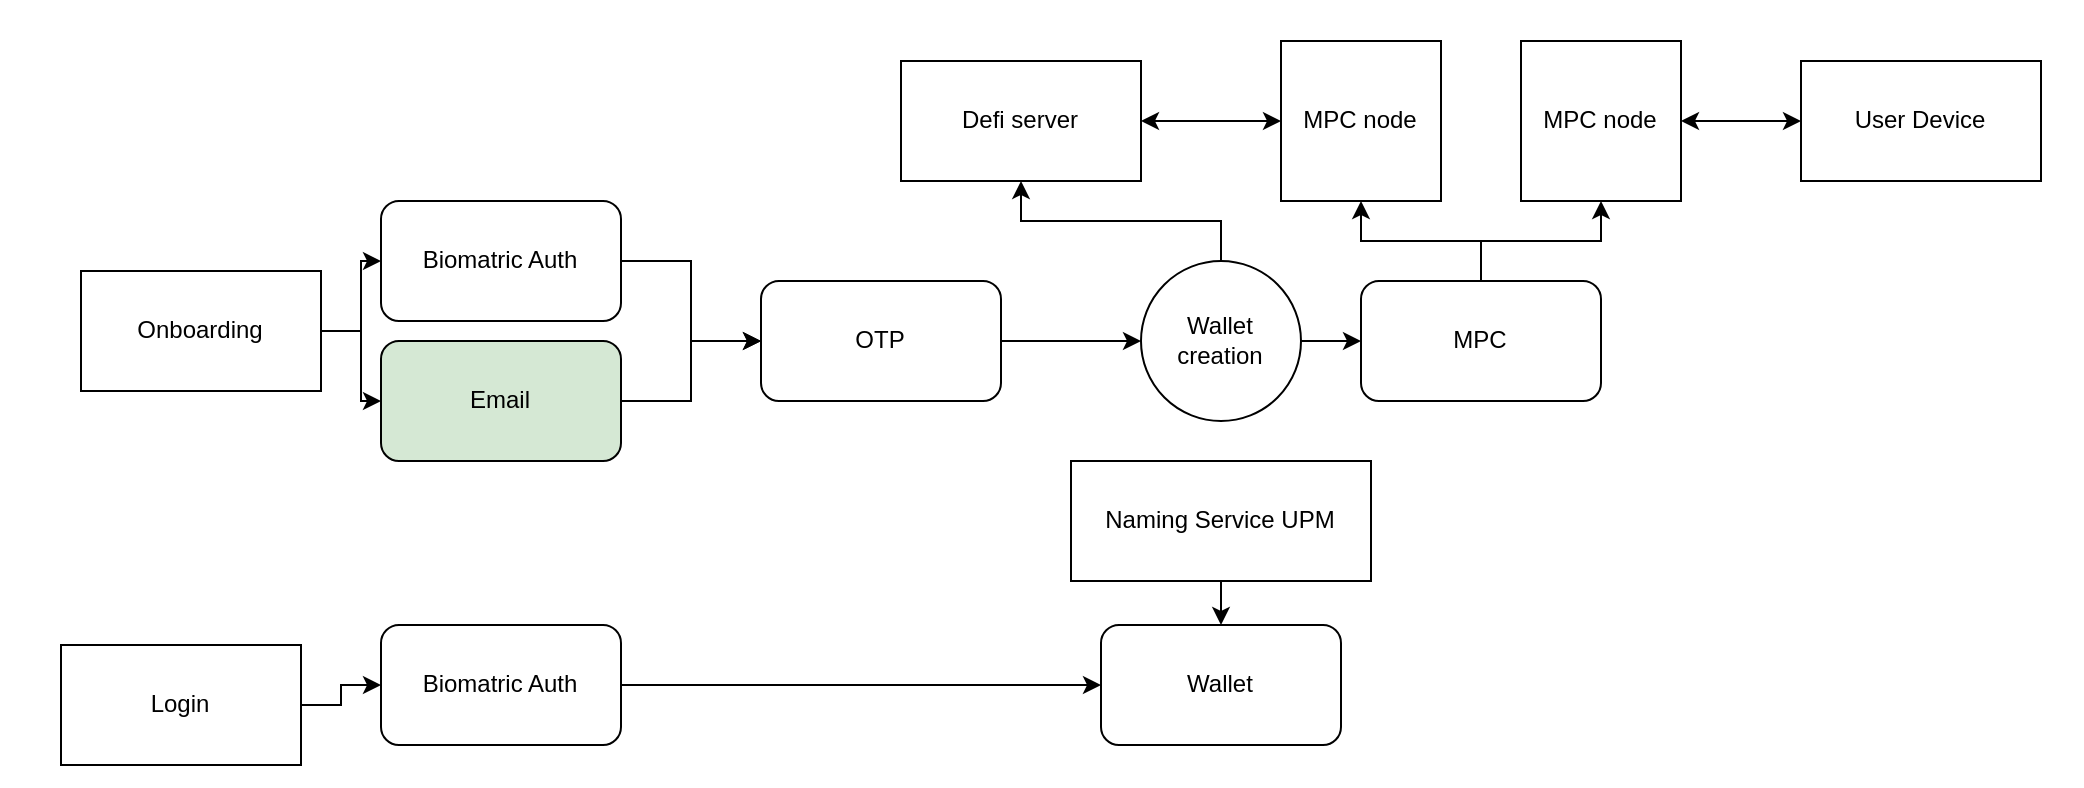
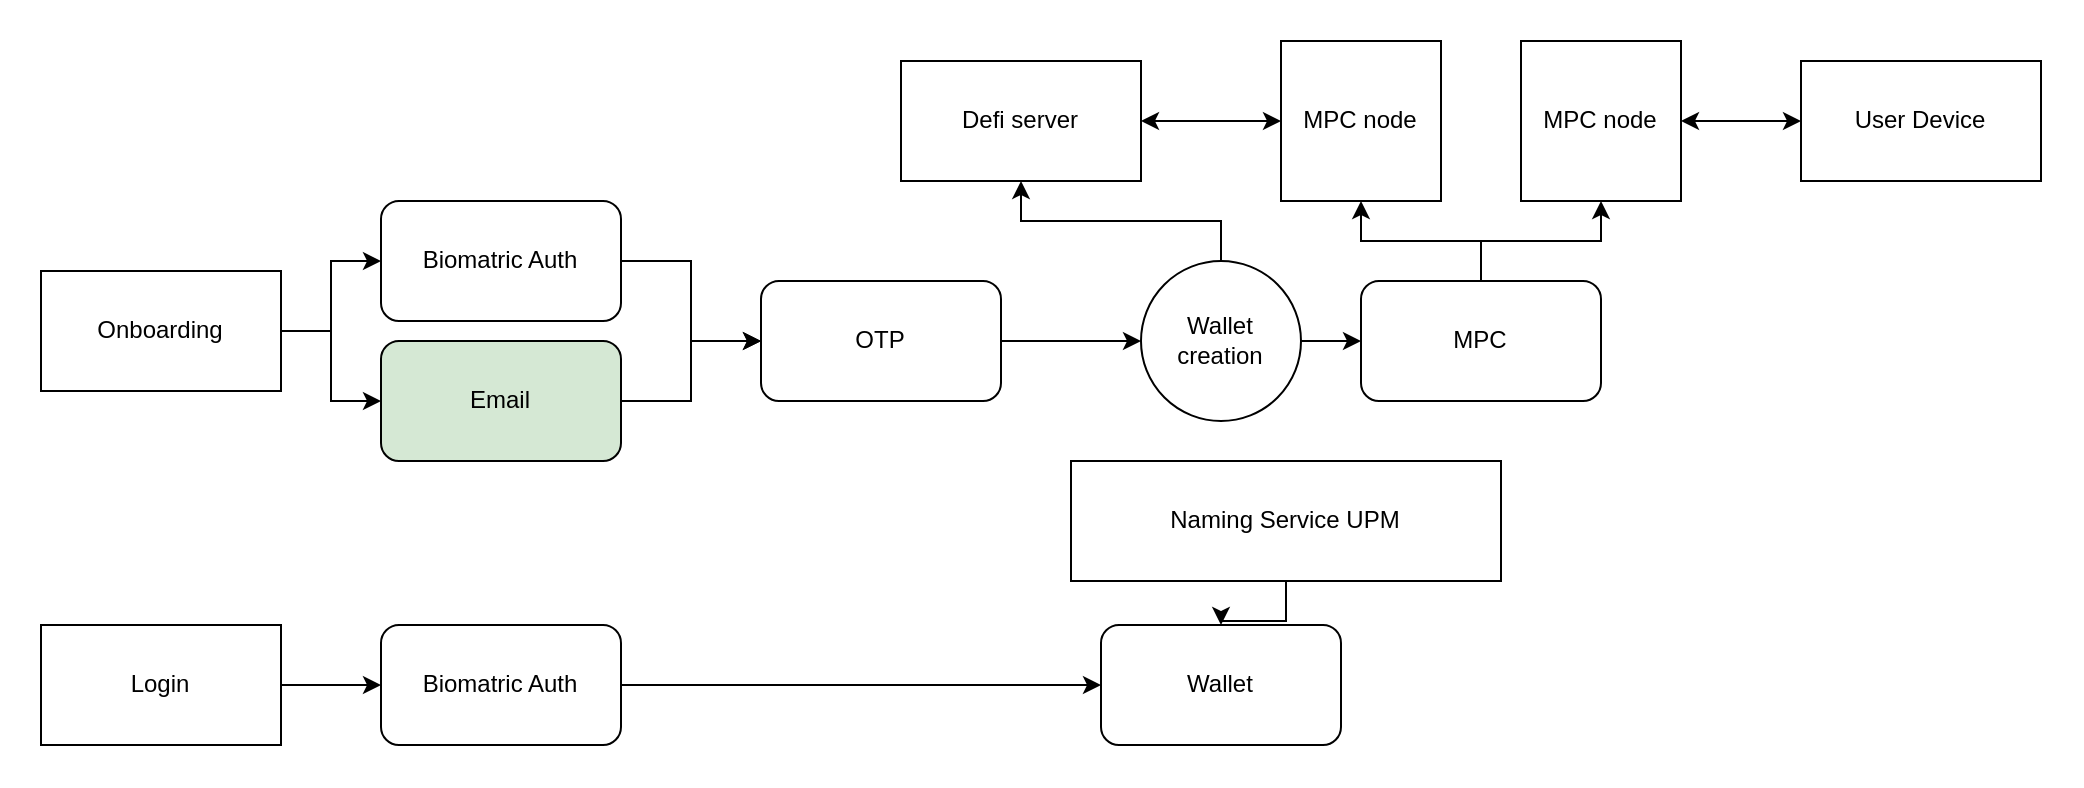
node "Onboarding": moved (201, 331) -> (161, 331)
node "Naming Service UPM": size 300x120 -> 430x120
node "Login": moved (181, 705) -> (161, 685)
